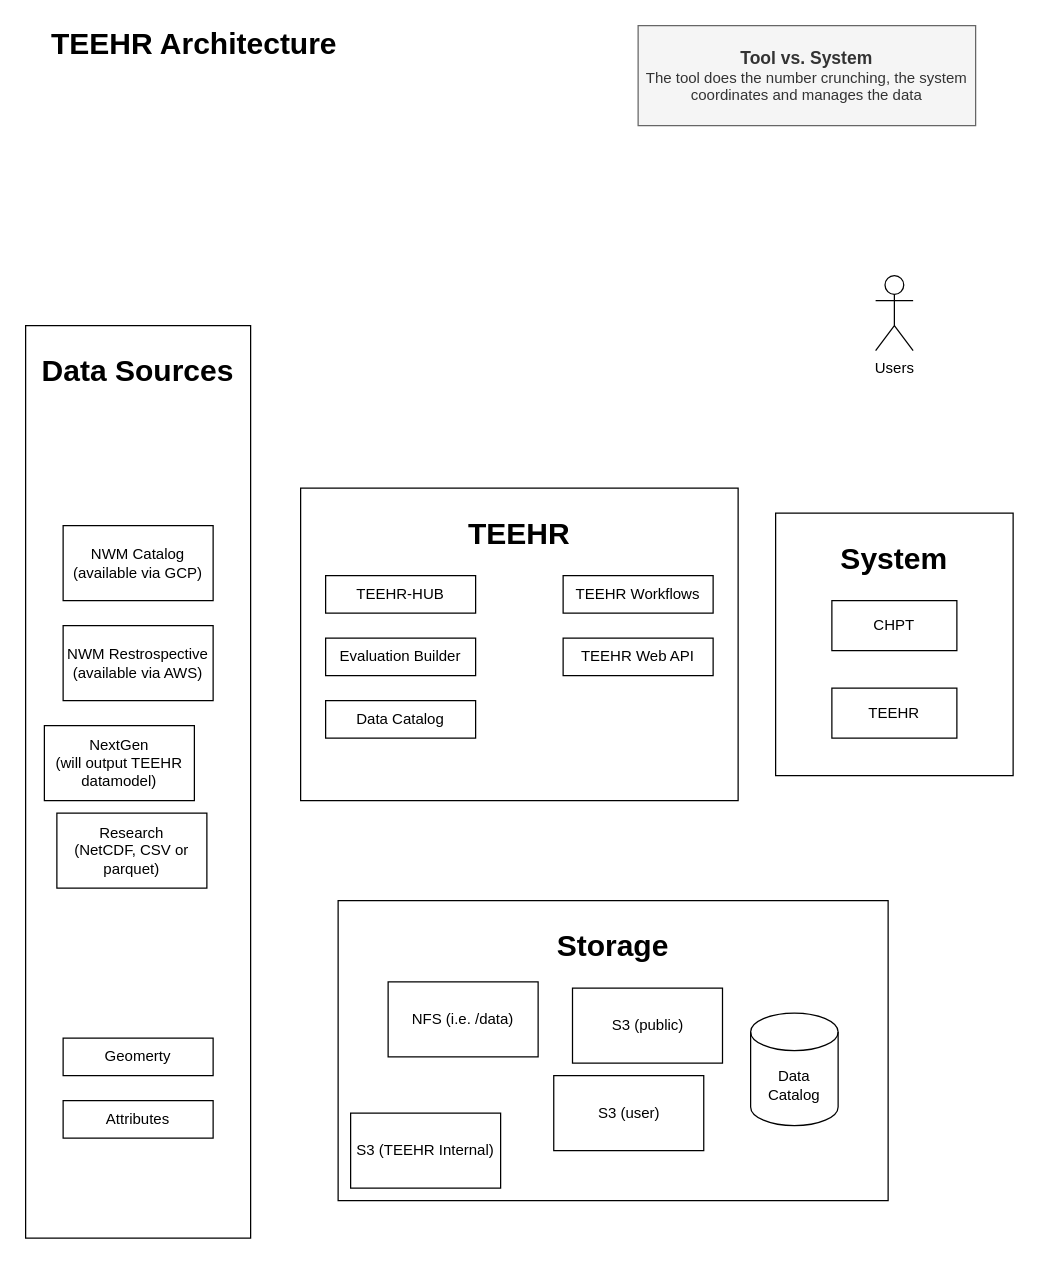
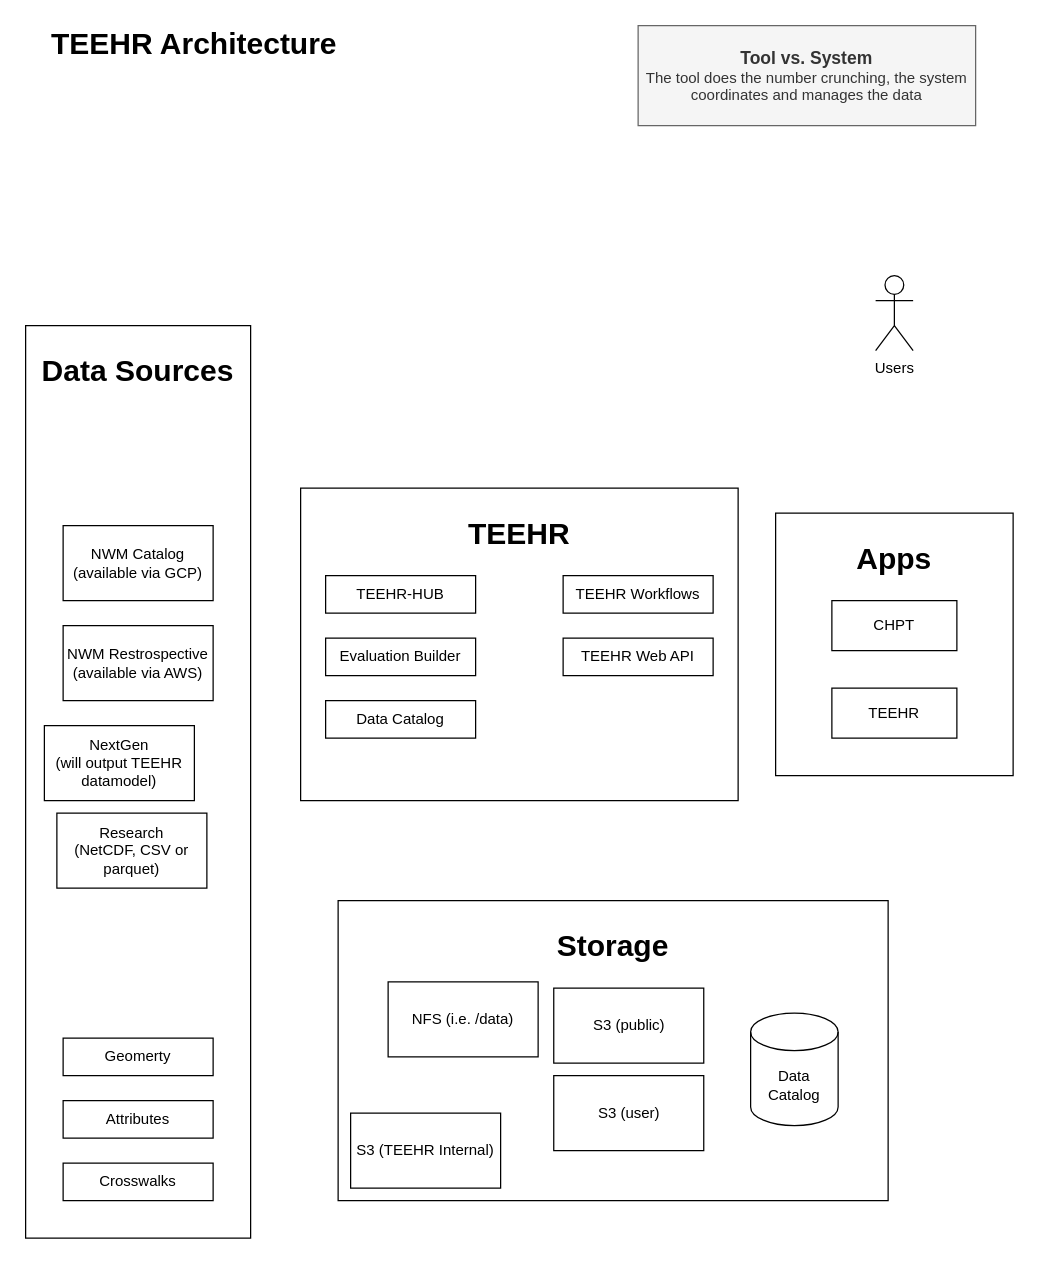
node "System": label "System" -> "Apps"
node "S3 (public)": moved (648, 1026) -> (629, 1026)
node "Crosswalks": added
